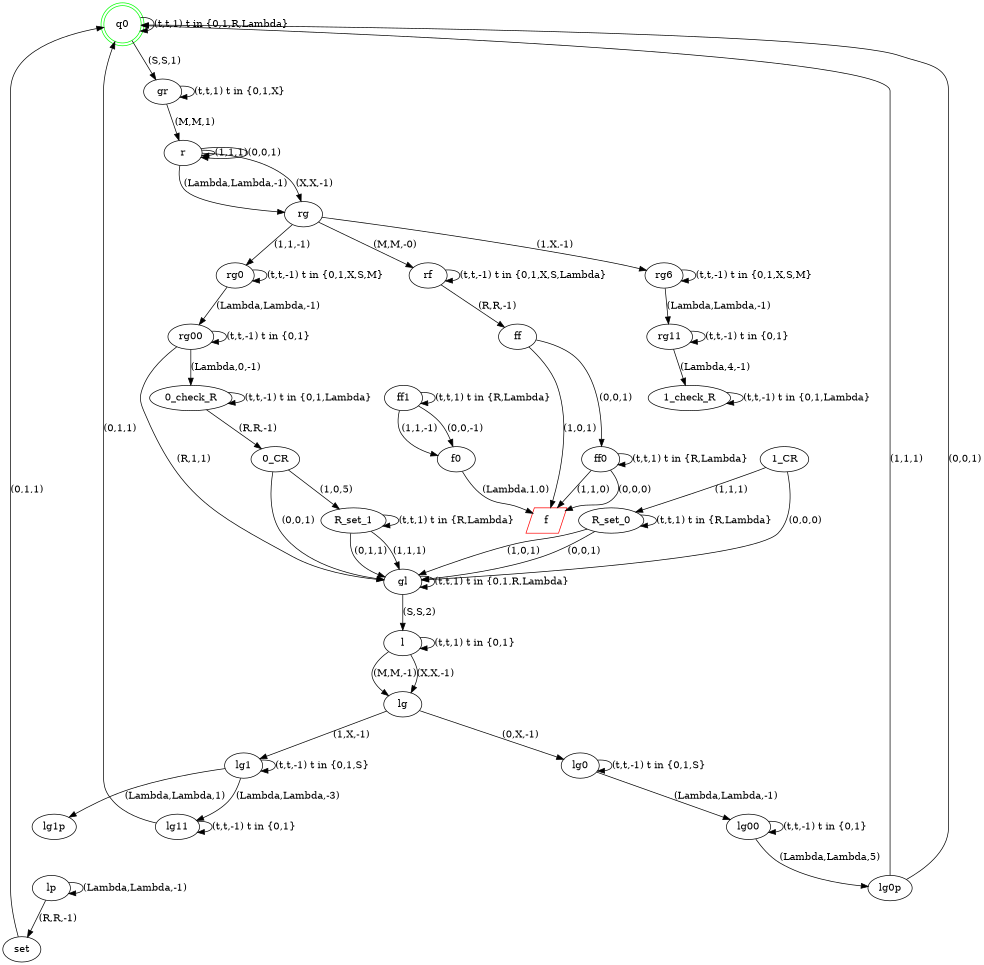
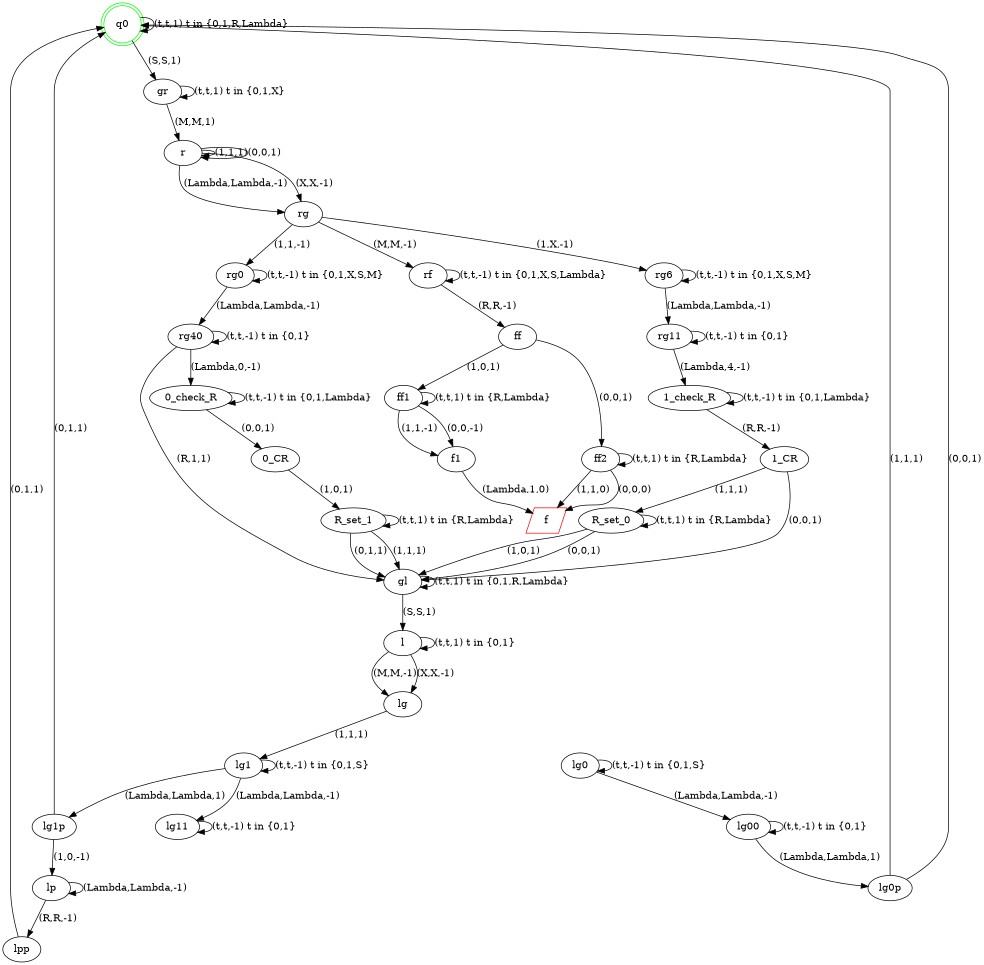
edge "rg" -> "rf": label "(M,M,-0)" -> "(M,M,-1)"
node "rg00": label "rg00" -> "rg40"
edge "ff" -> "f": now "ff" -> "ff1"
edge "1_check_R" -> "1_CR": added, label "(R,R,-1)"
edge "0_check_R" -> "0_CR": label "(R,R,-1)" -> "(0,0,1)"
edge "lg11" -> "q0": now "lg1p" -> "q0"
node "f0": label "f0" -> "f1"
node "ff0": label "ff0" -> "ff2"
edge "0_CR" -> "R_set_1": label "(1,0,5)" -> "(1,0,1)"
edge "1_CR" -> "gl": label "(0,0,0)" -> "(0,0,1)"
edge "0_CR" -> "gl": removed, label "(0,0,1)"
edge "gl" -> "l": label "(S,S,2)" -> "(S,S,1)"
edge "lg" -> "lg0": removed, label "(0,X,-1)"
edge "lg" -> "lg1": label "(1,X,-1)" -> "(1,1,1)"
edge "lg1" -> "lg11": label "(Lambda,Lambda,-3)" -> "(Lambda,Lambda,-1)"
edge "lg1p" -> "lp": added, label "(1,0,-1)"
edge "lg00" -> "lg0p": label "(Lambda,Lambda,5)" -> "(Lambda,Lambda,1)"
node "set": label "set" -> "lpp"
